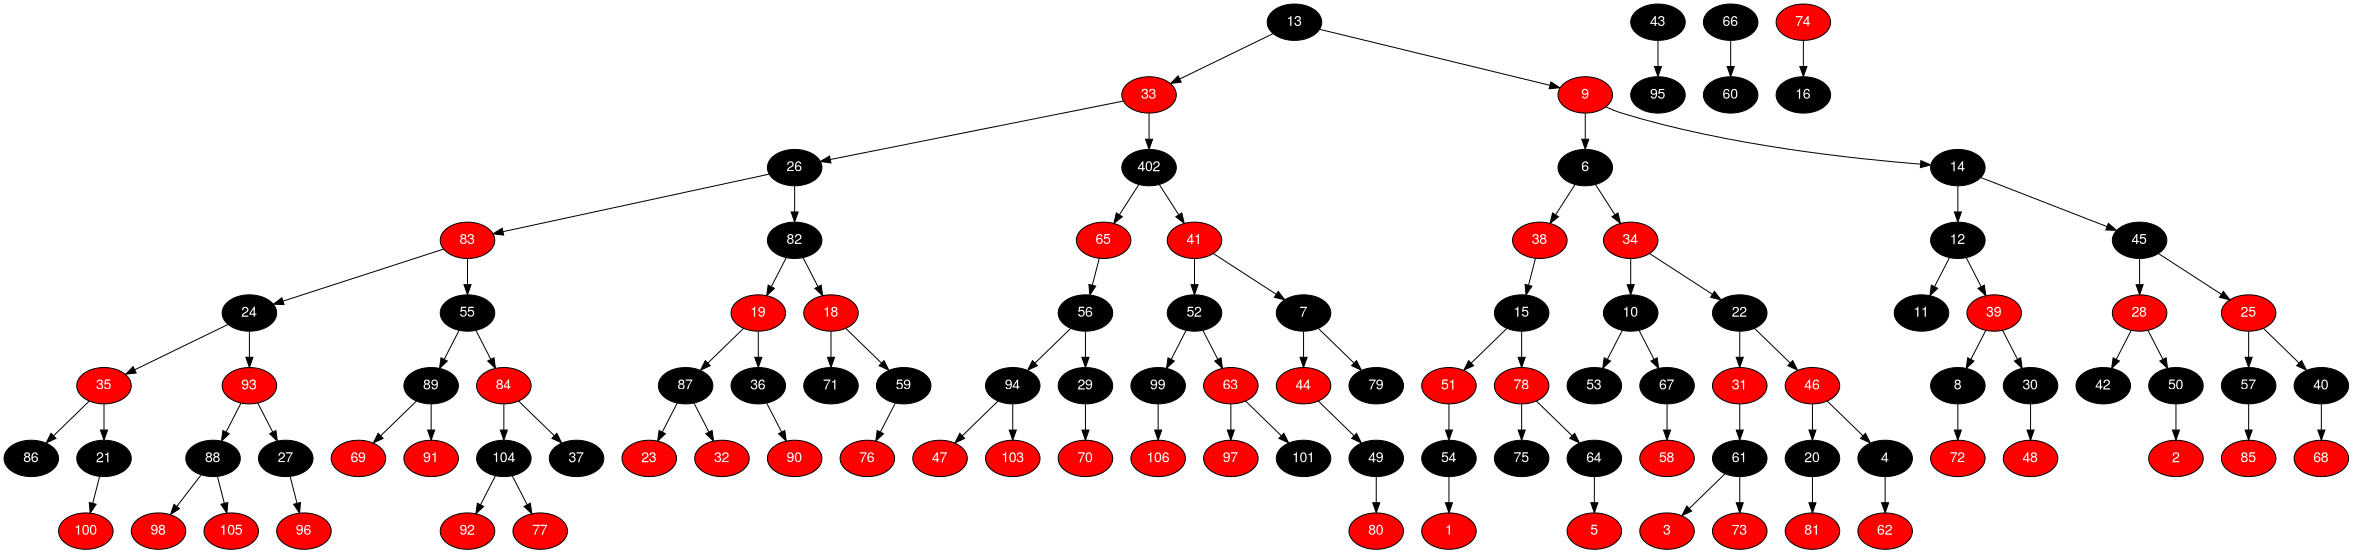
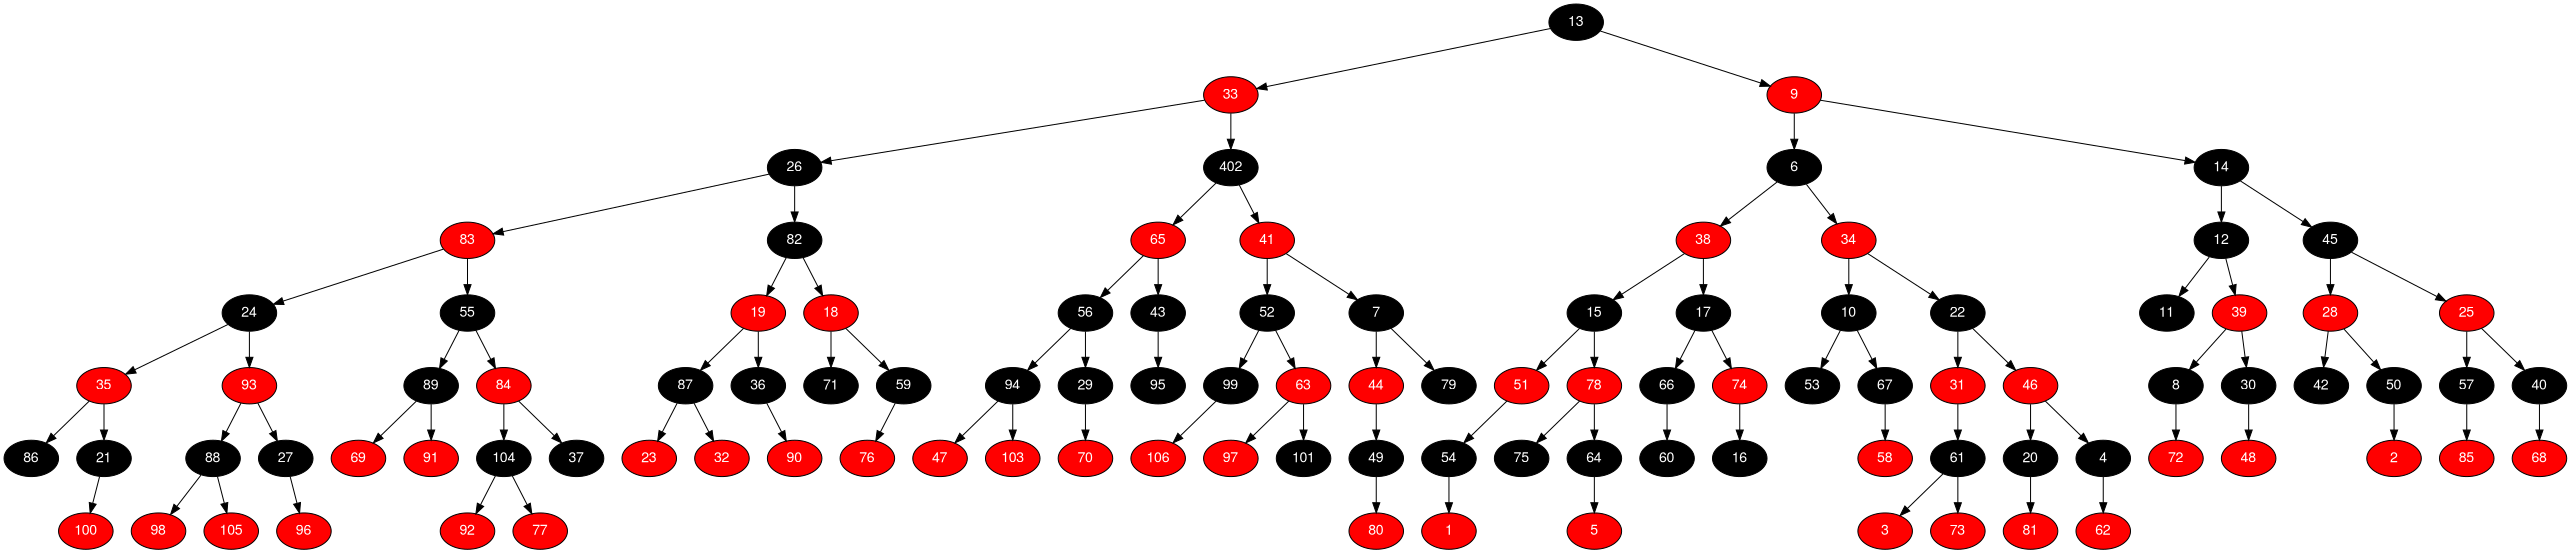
edge "65" -> "43": added
node "17": added
